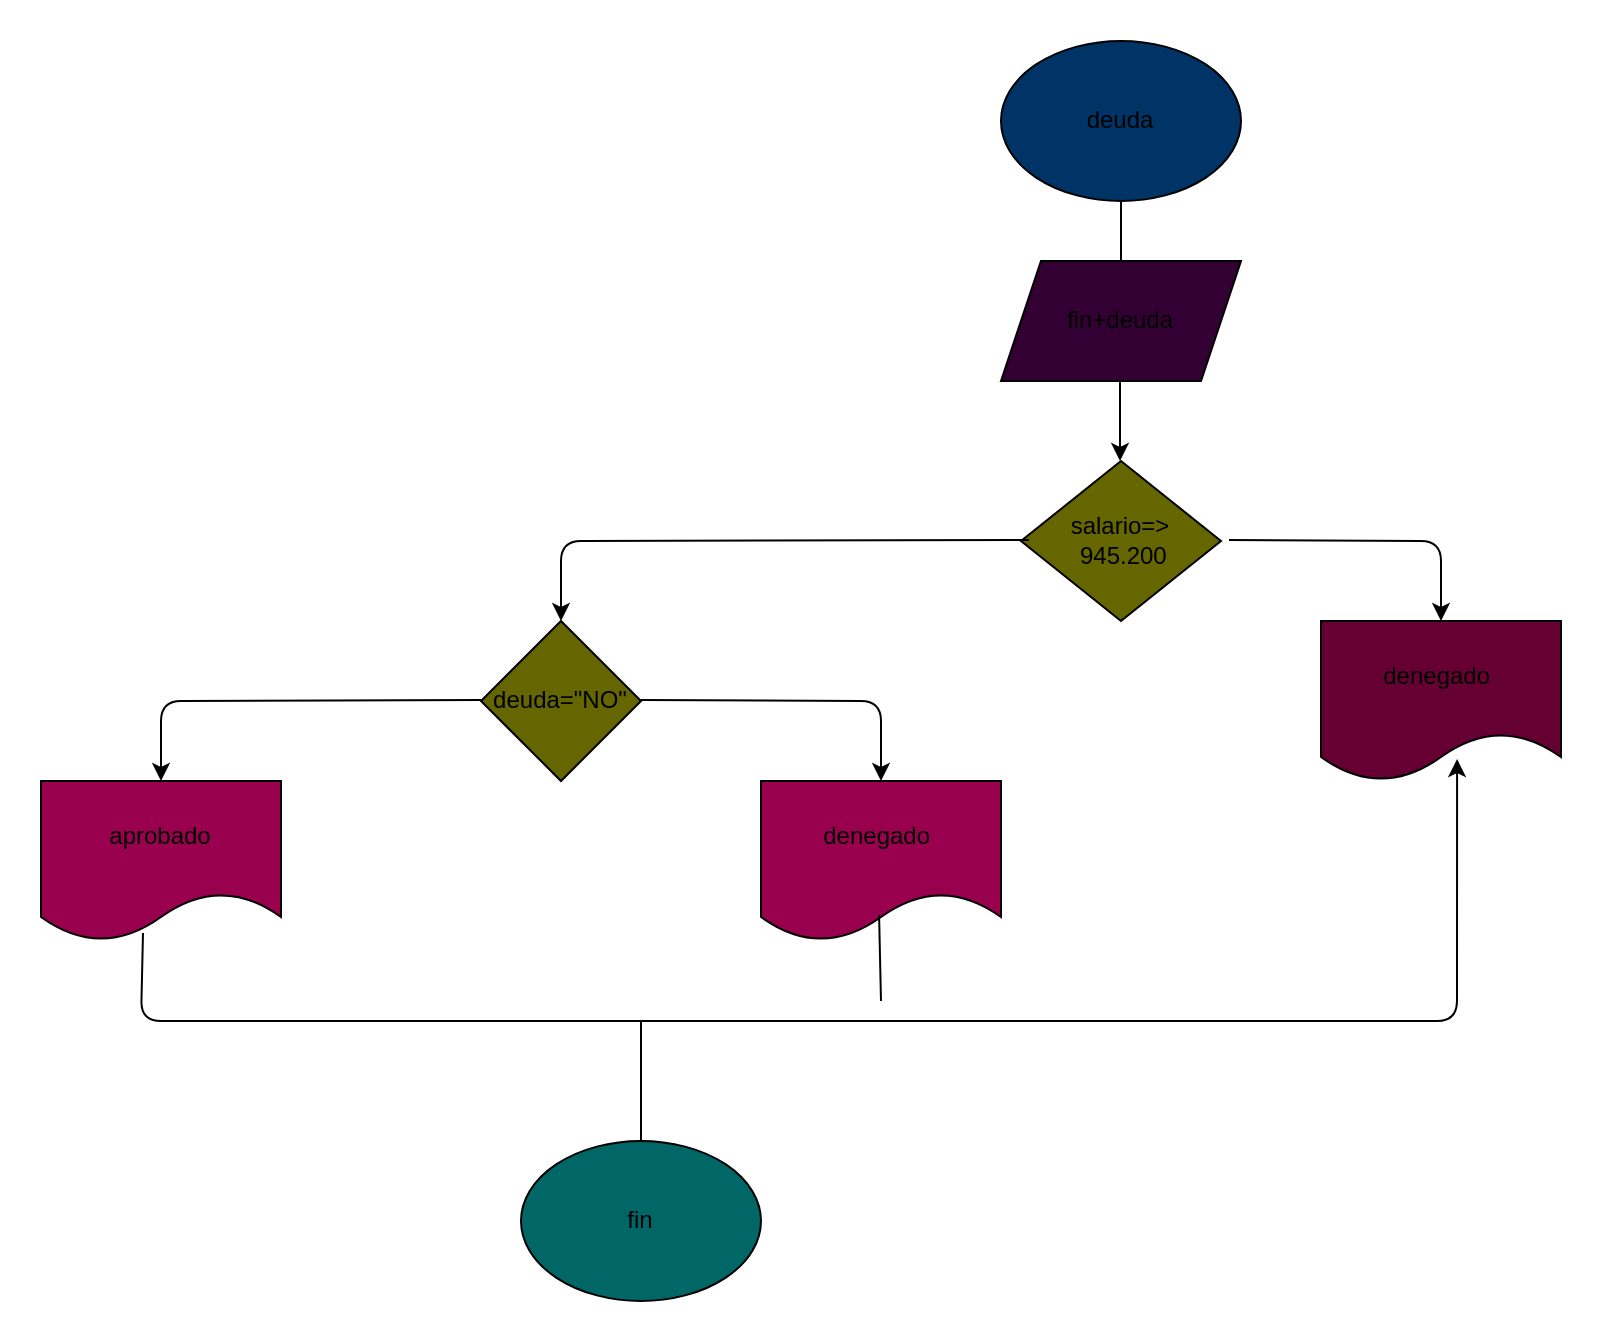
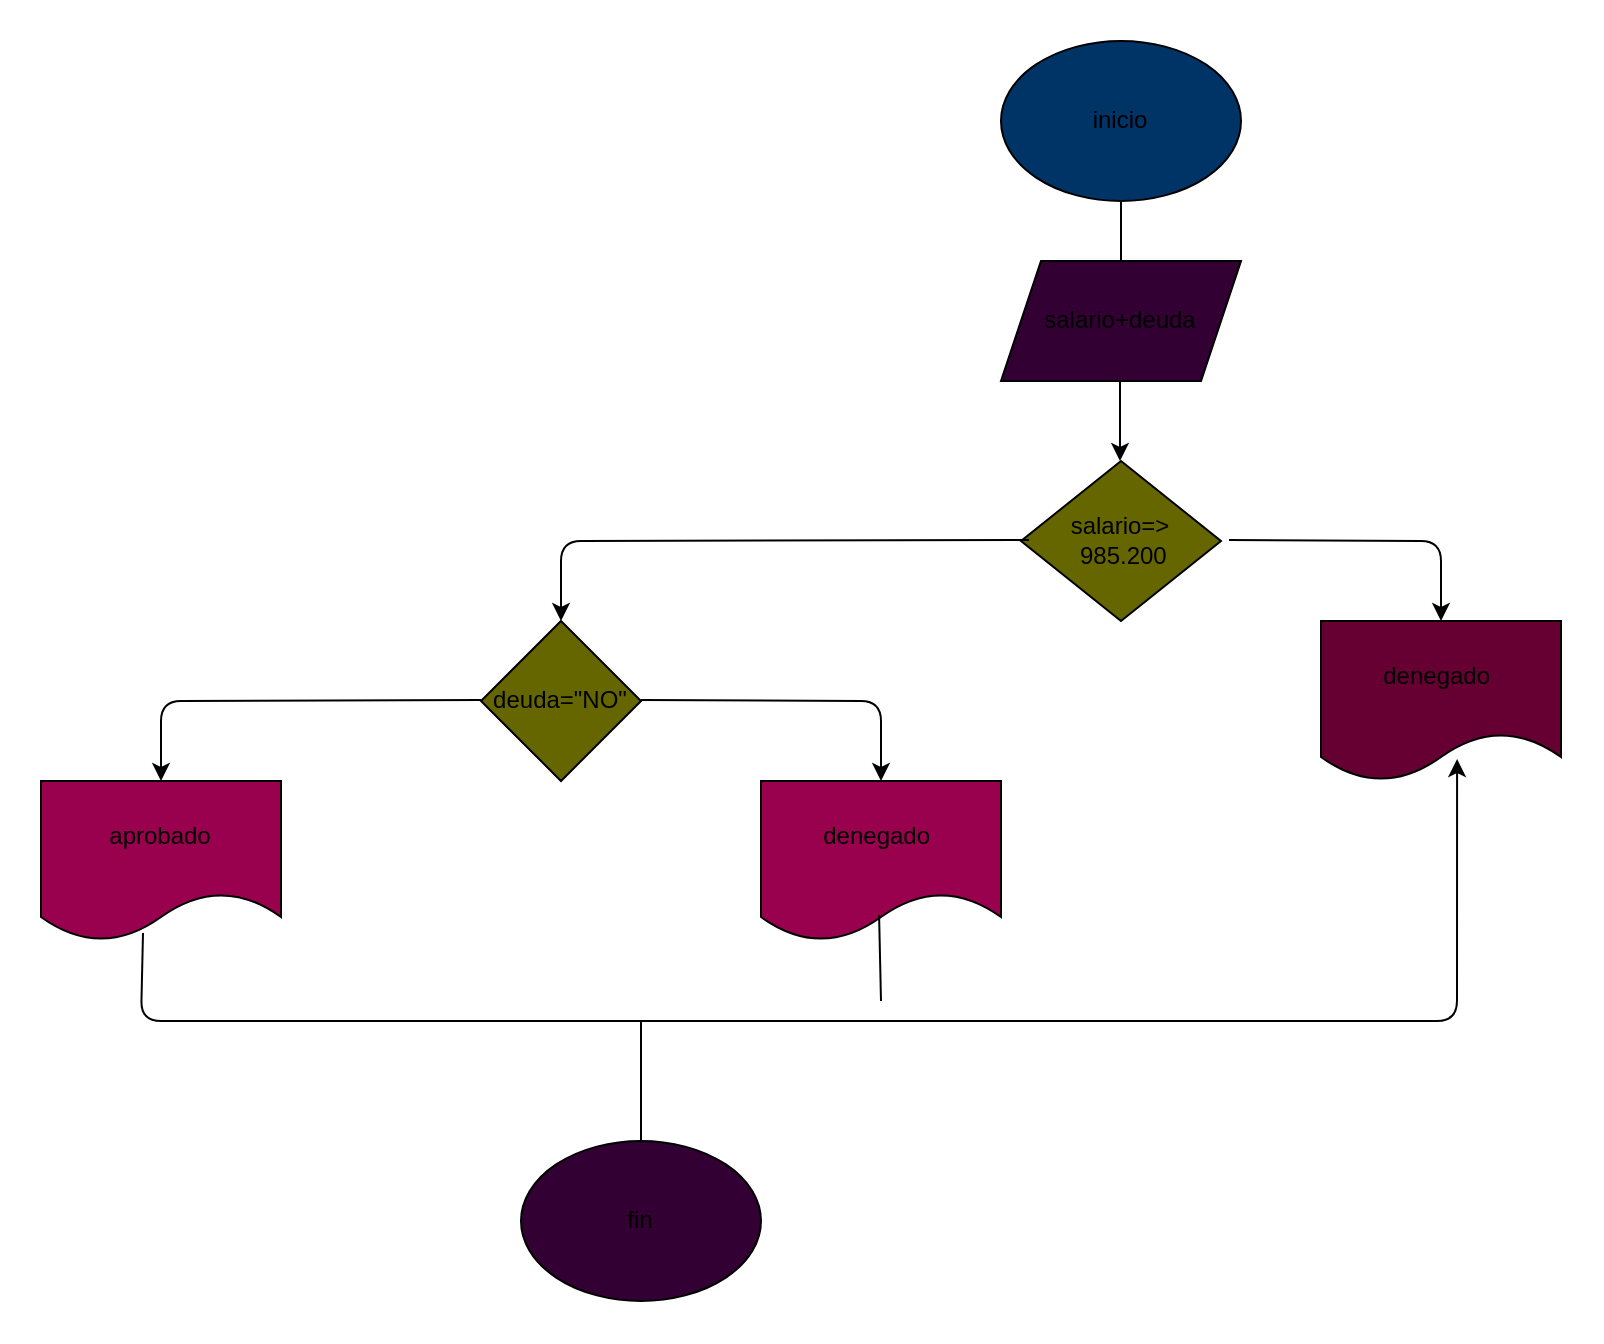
node "deuda": label "deuda" -> "inicio"
node "fin+deuda": label "fin+deuda" -> "salario+deuda"
node "salario=> 945.200": label "salario=> 945.200" -> "salario=> 985.200"
node "fin": fillcolor #006666 -> #330033
